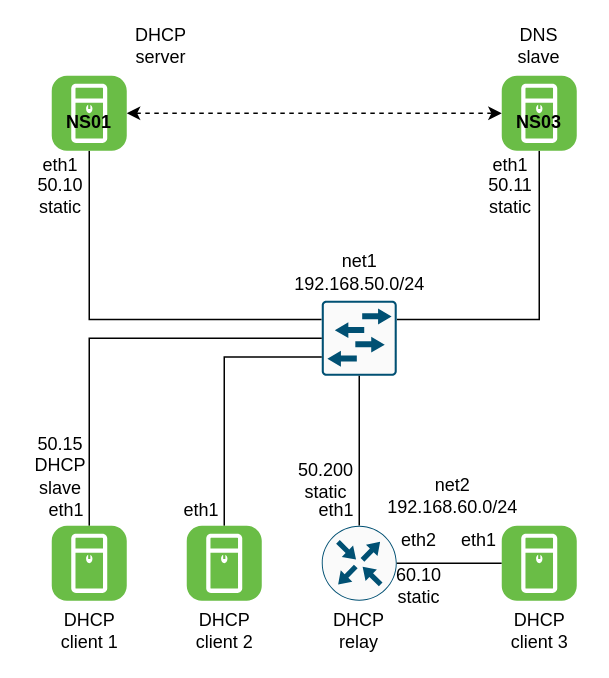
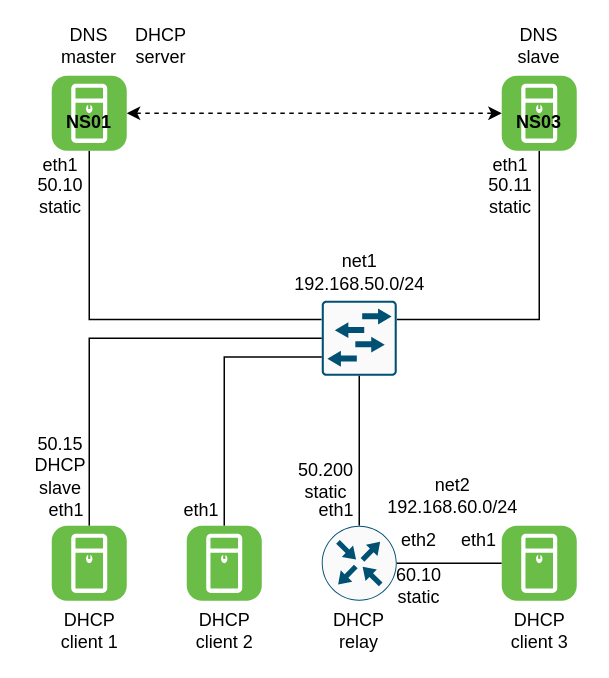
node "DNS master": added
